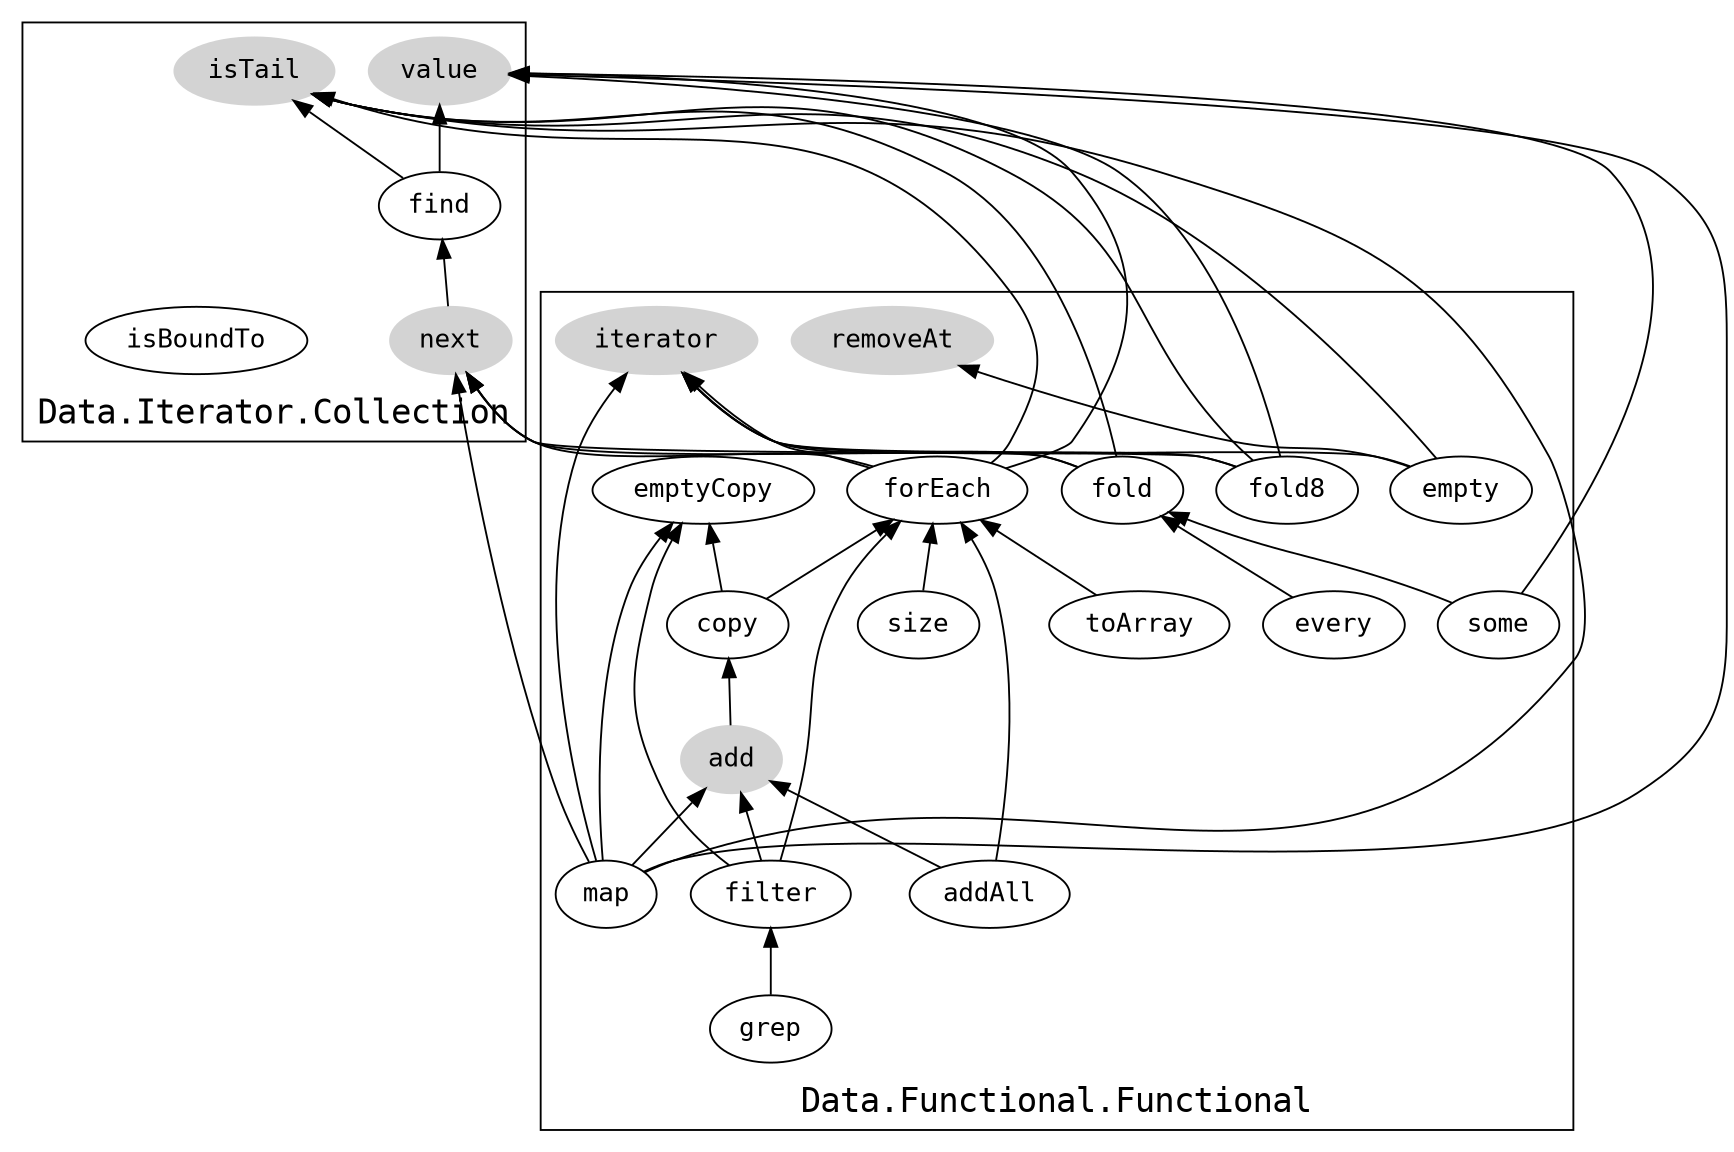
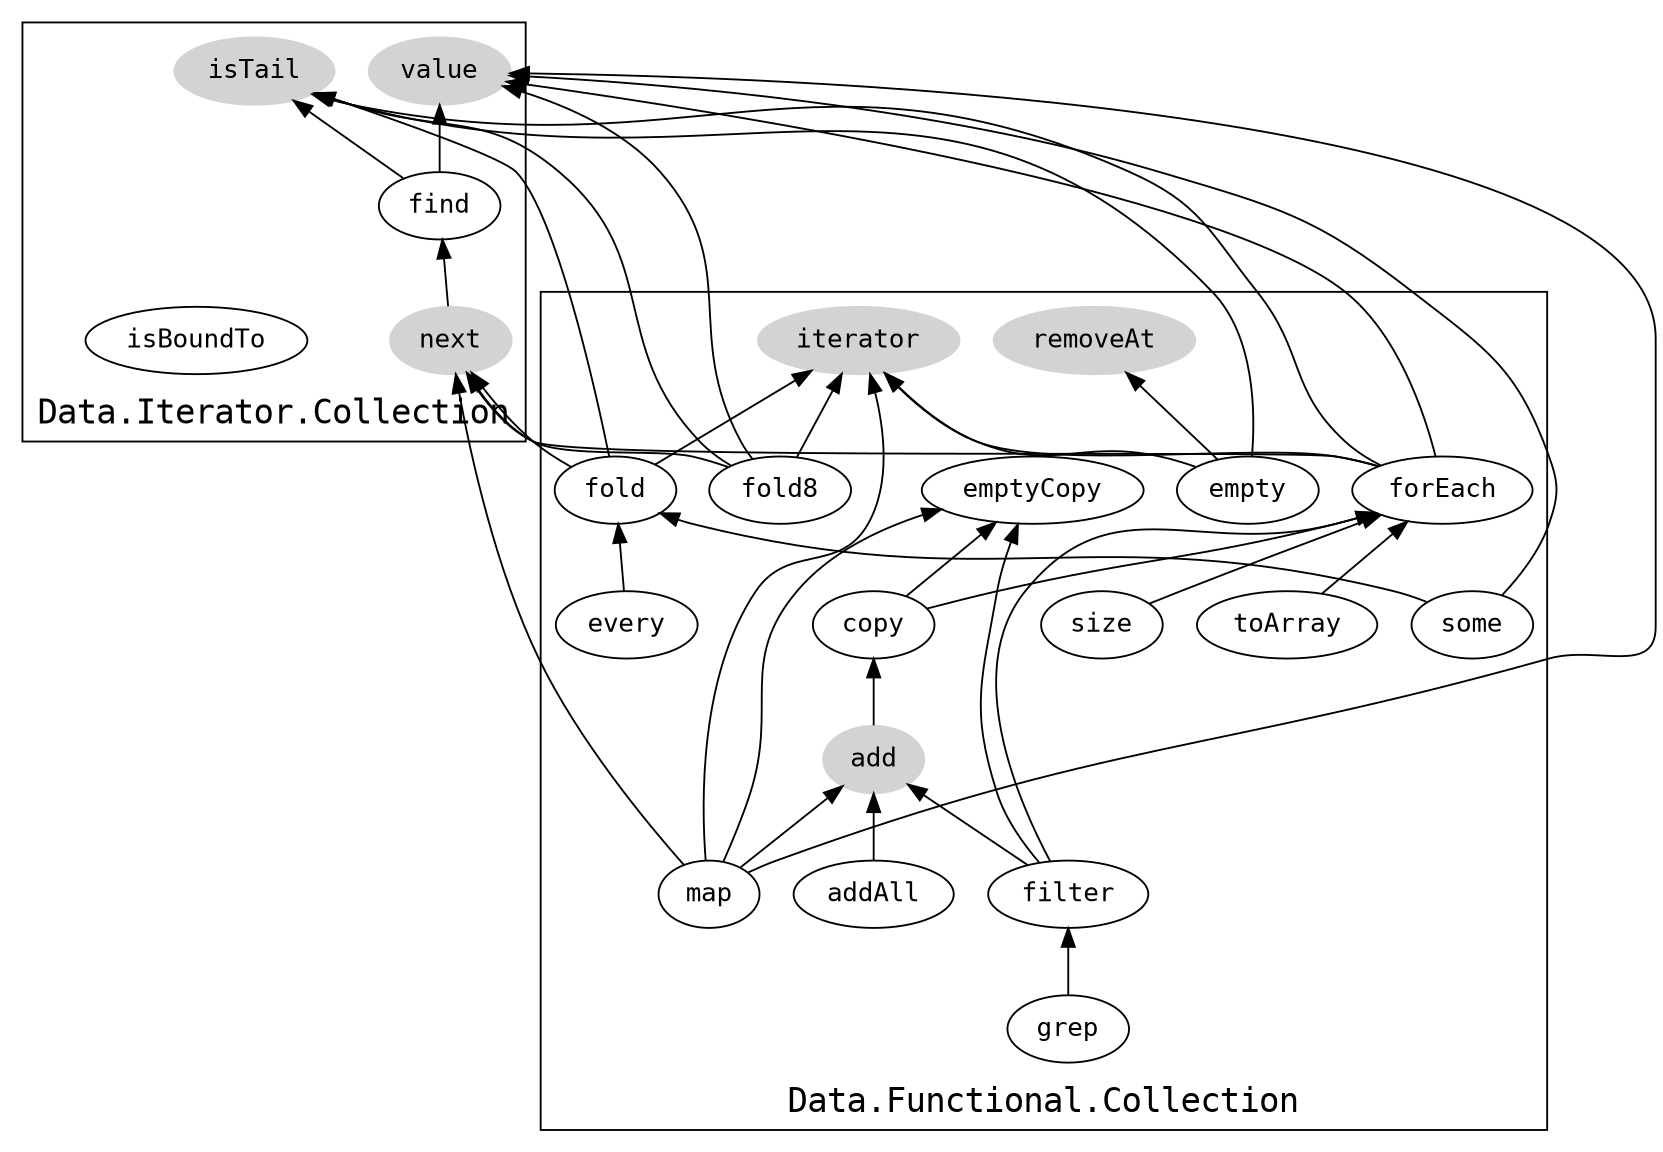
edge "map" -> "isTail": removed
edge "addAll" -> "forEach": removed
cluster "Data.Functional.Functional": label "Data.Functional.Functional" -> "Data.Functional.Collection"
